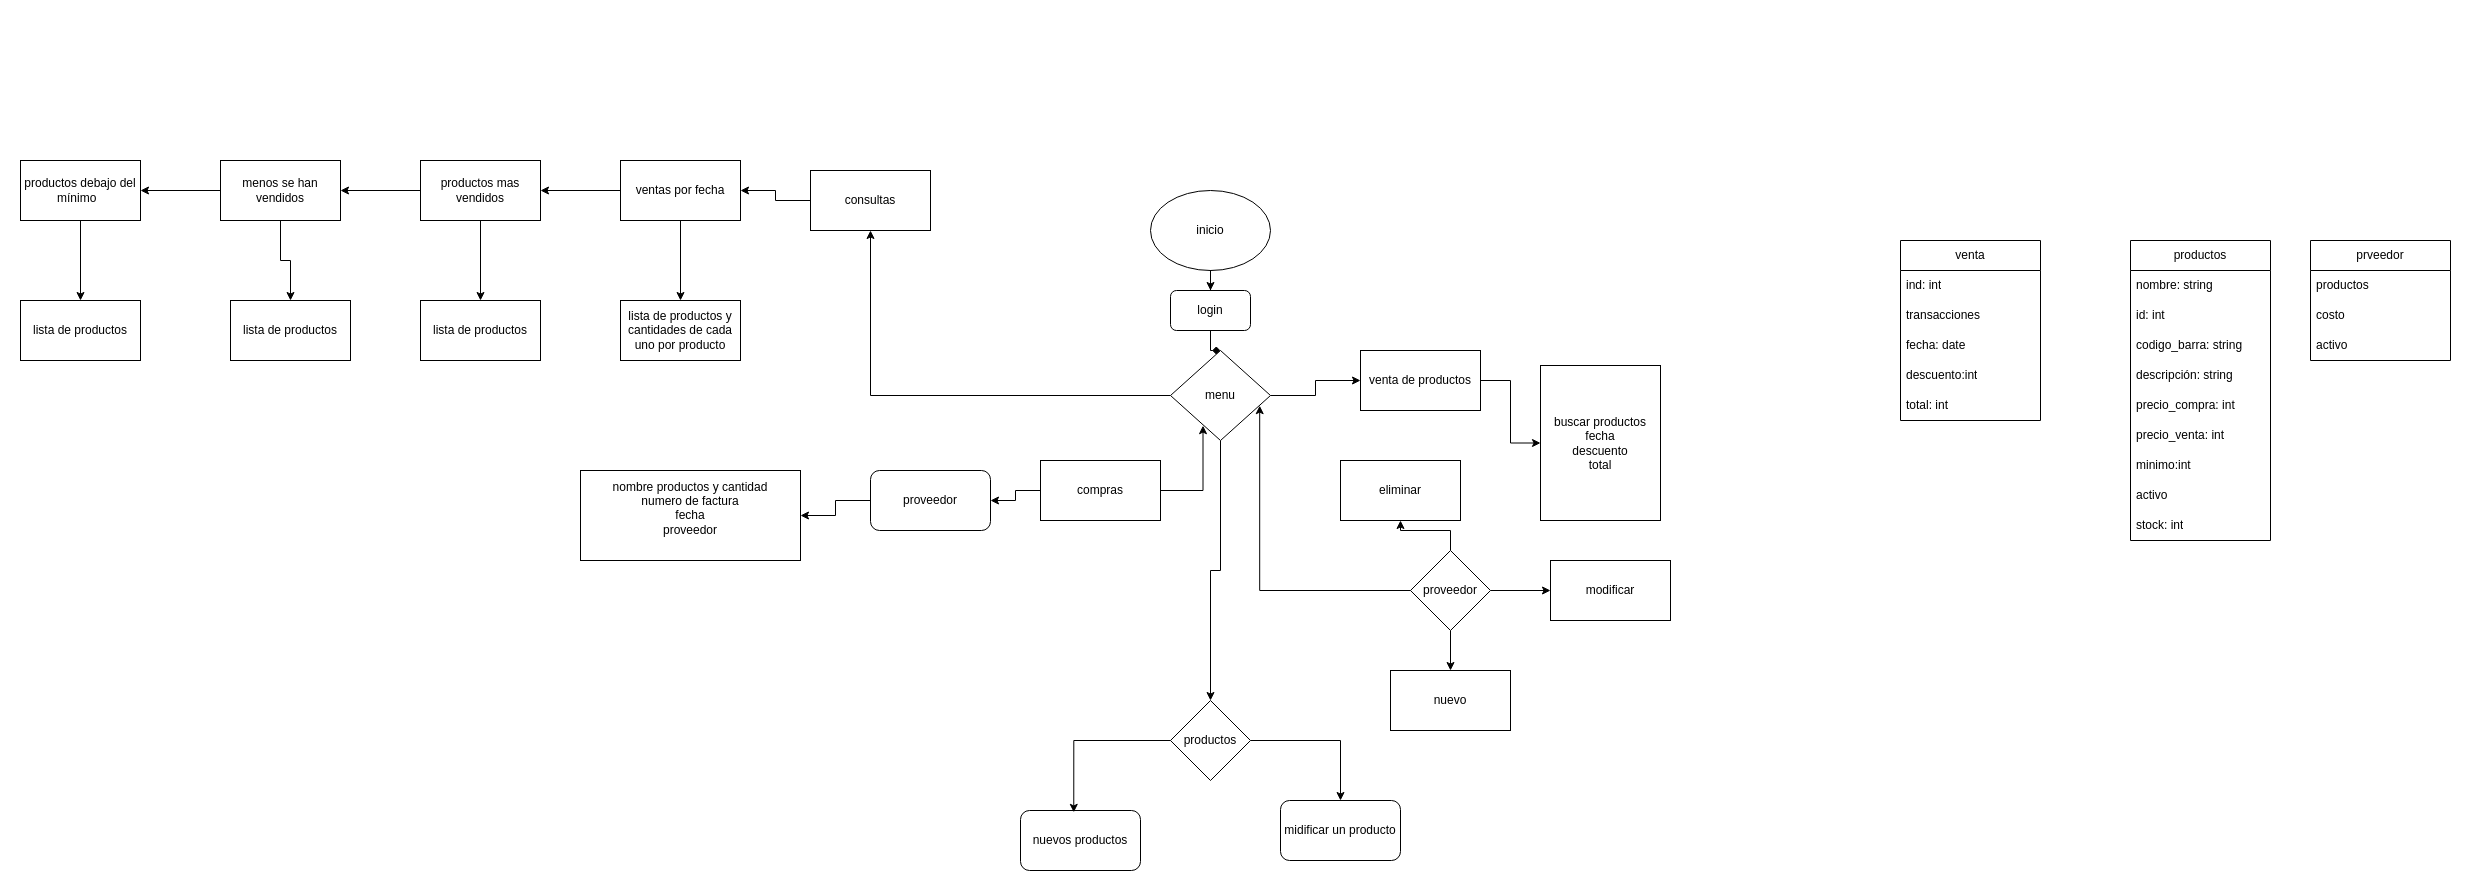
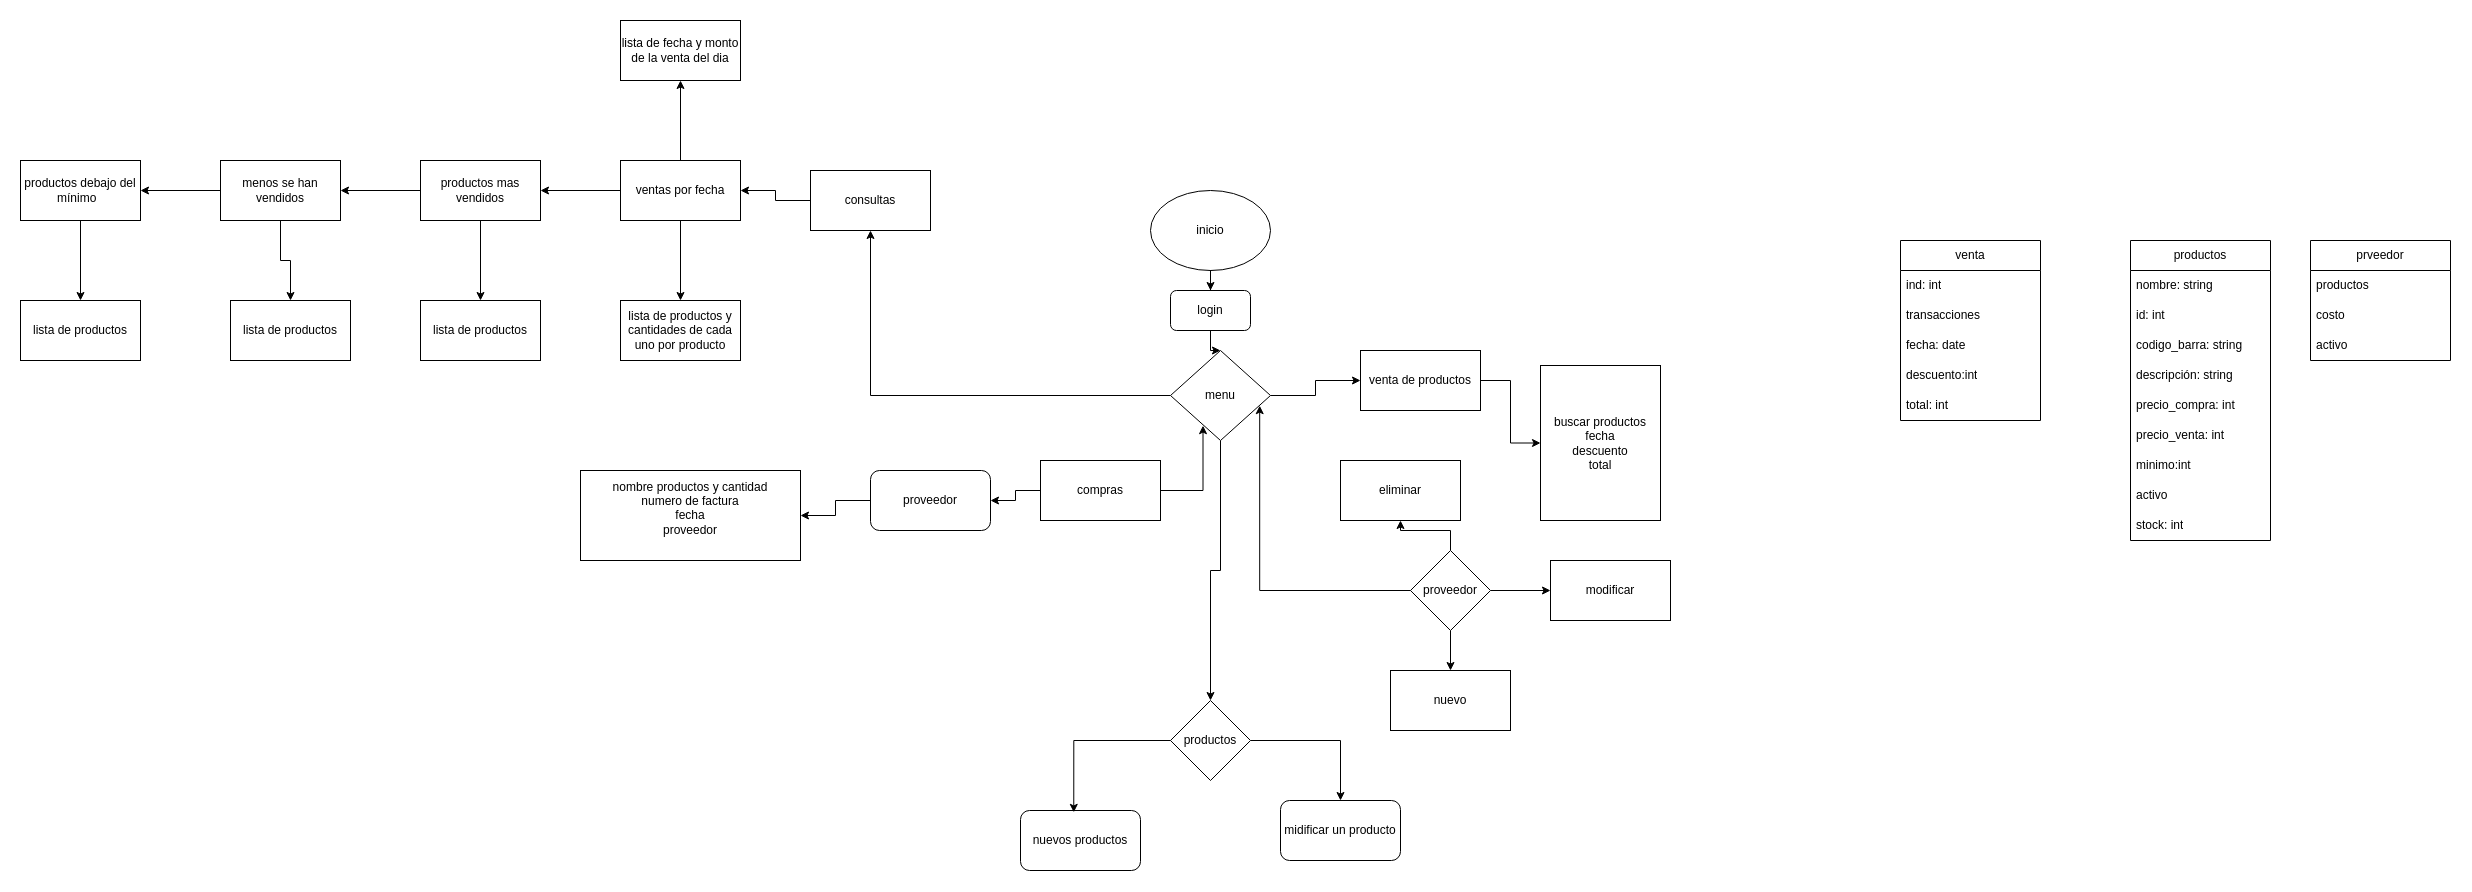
node "lista de fecha y monto de la venta del dia": added
edge "ventas por fecha" -> "lista de fecha y monto de la venta del dia": added
edge "login" -> "menu": arrowhead diamond -> classic
